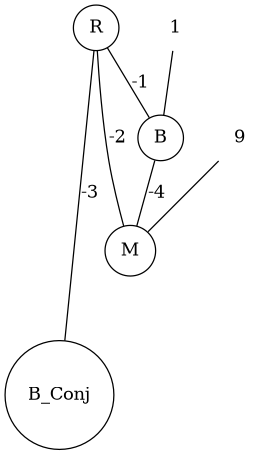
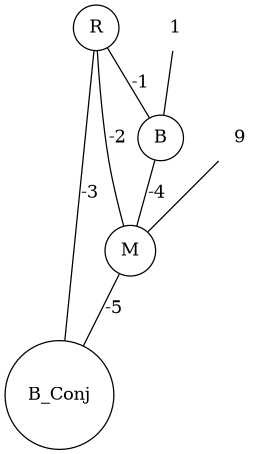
edge "M" -- "B_Conj": added, label "-5"
